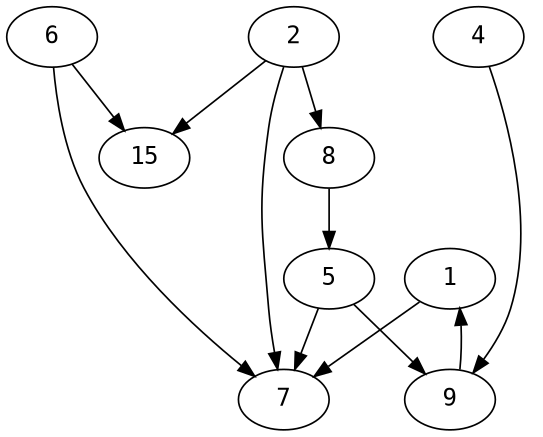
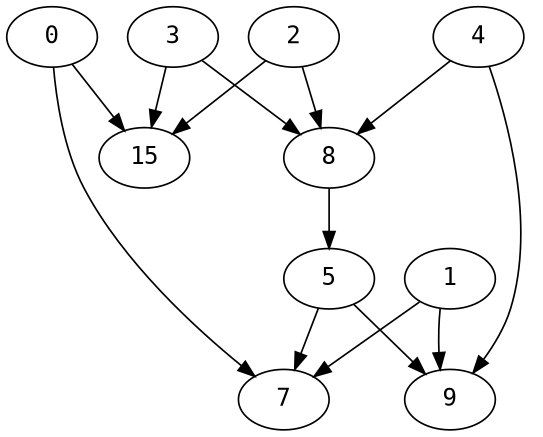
node "6": label "6" -> "0"
node "3": added
edge "4" -> "8": added
edge "2" -> "7": removed
edge "9" -> "1": reversed
